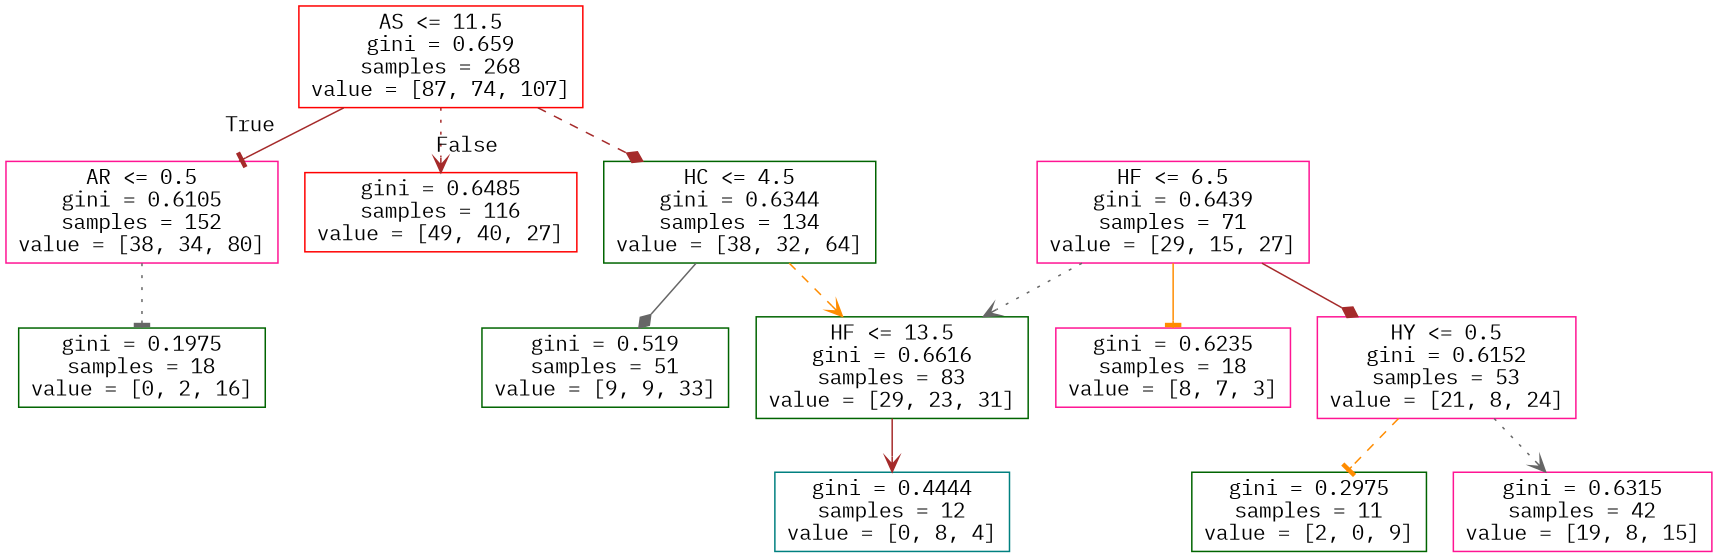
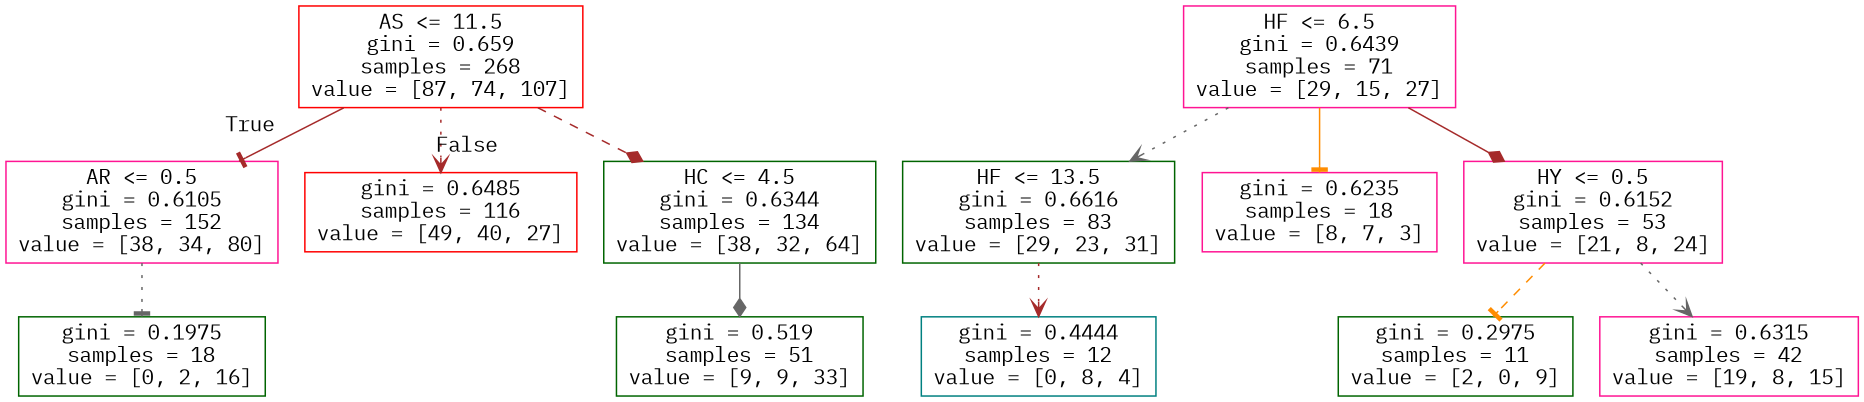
edge "HC <= 4.5 gini = 0.6344 samples = 134 value = [38, 32, 64]" -> "HF <= 13.5 gini = 0.6616 samples = 83 value = [29, 23, 31]": removed
edge "HF <= 13.5 gini = 0.6616 samples = 83 value = [29, 23, 31]" -> "gini = 0.4444 samples = 12 value = [0, 8, 4]": style solid -> dotted
